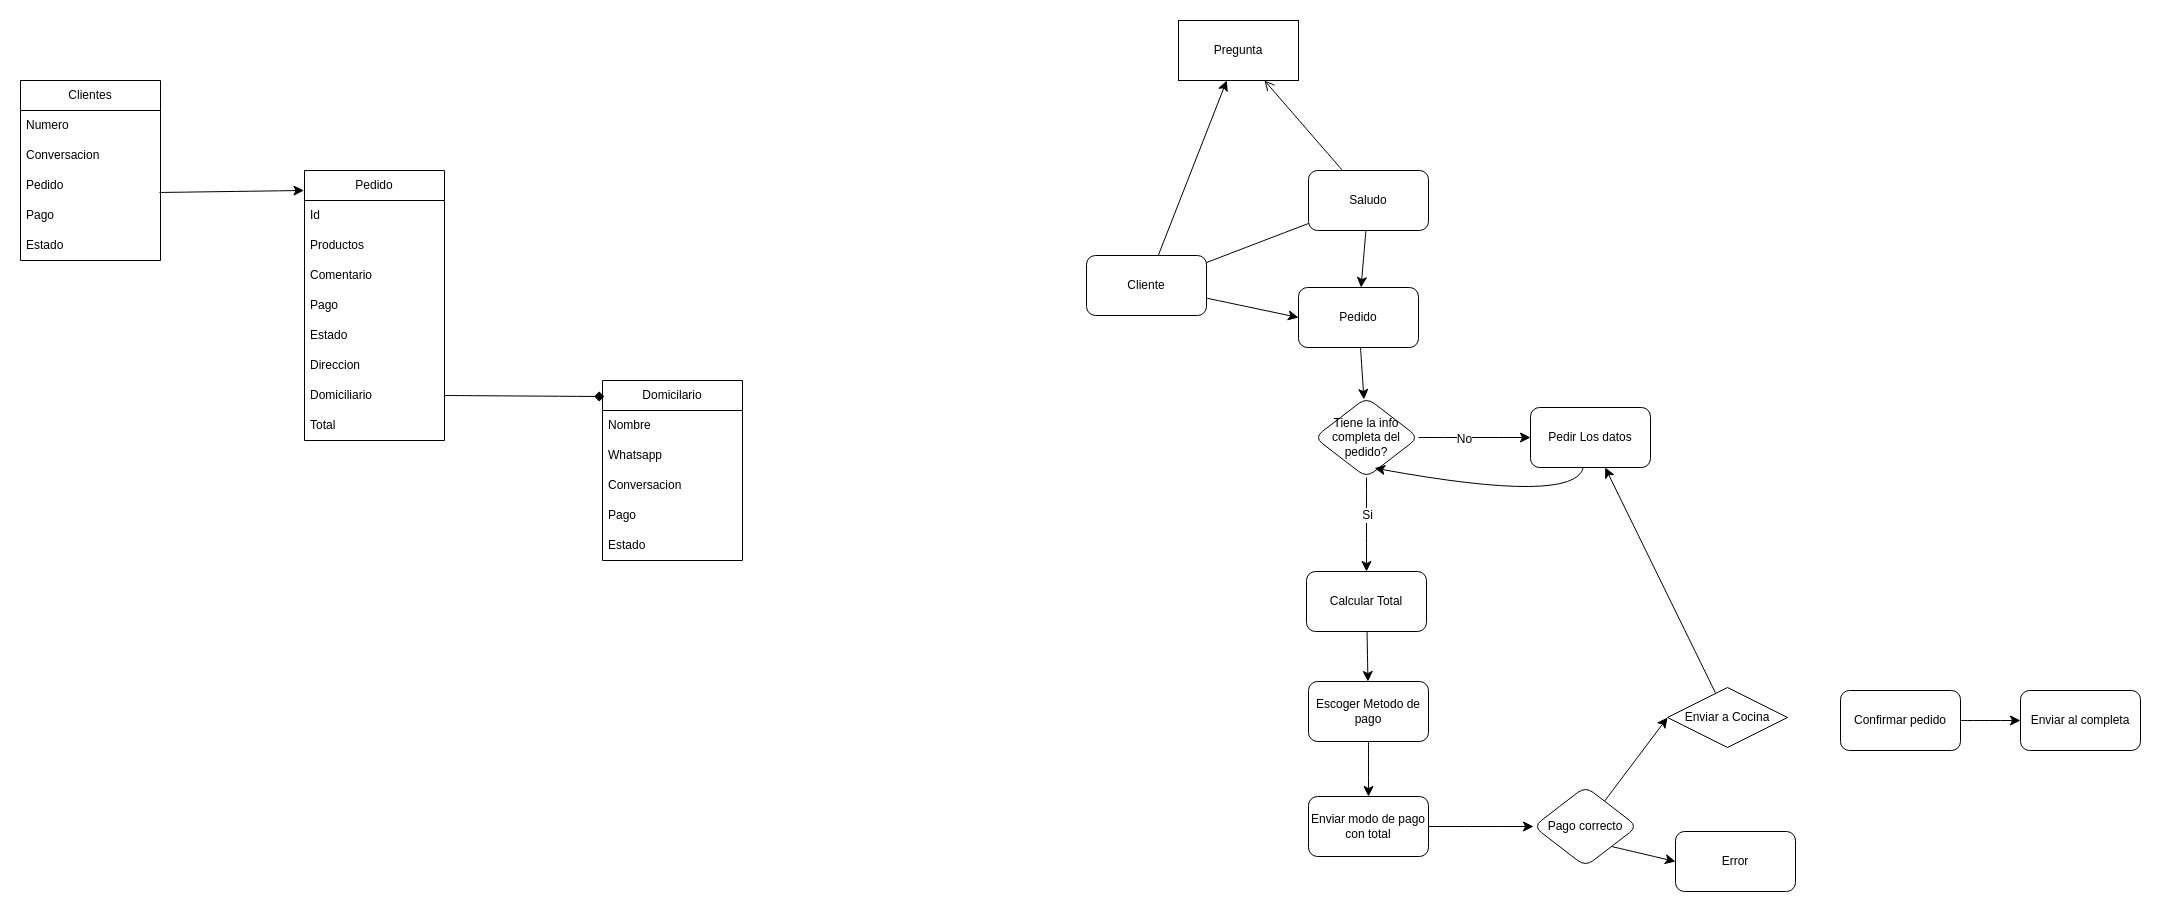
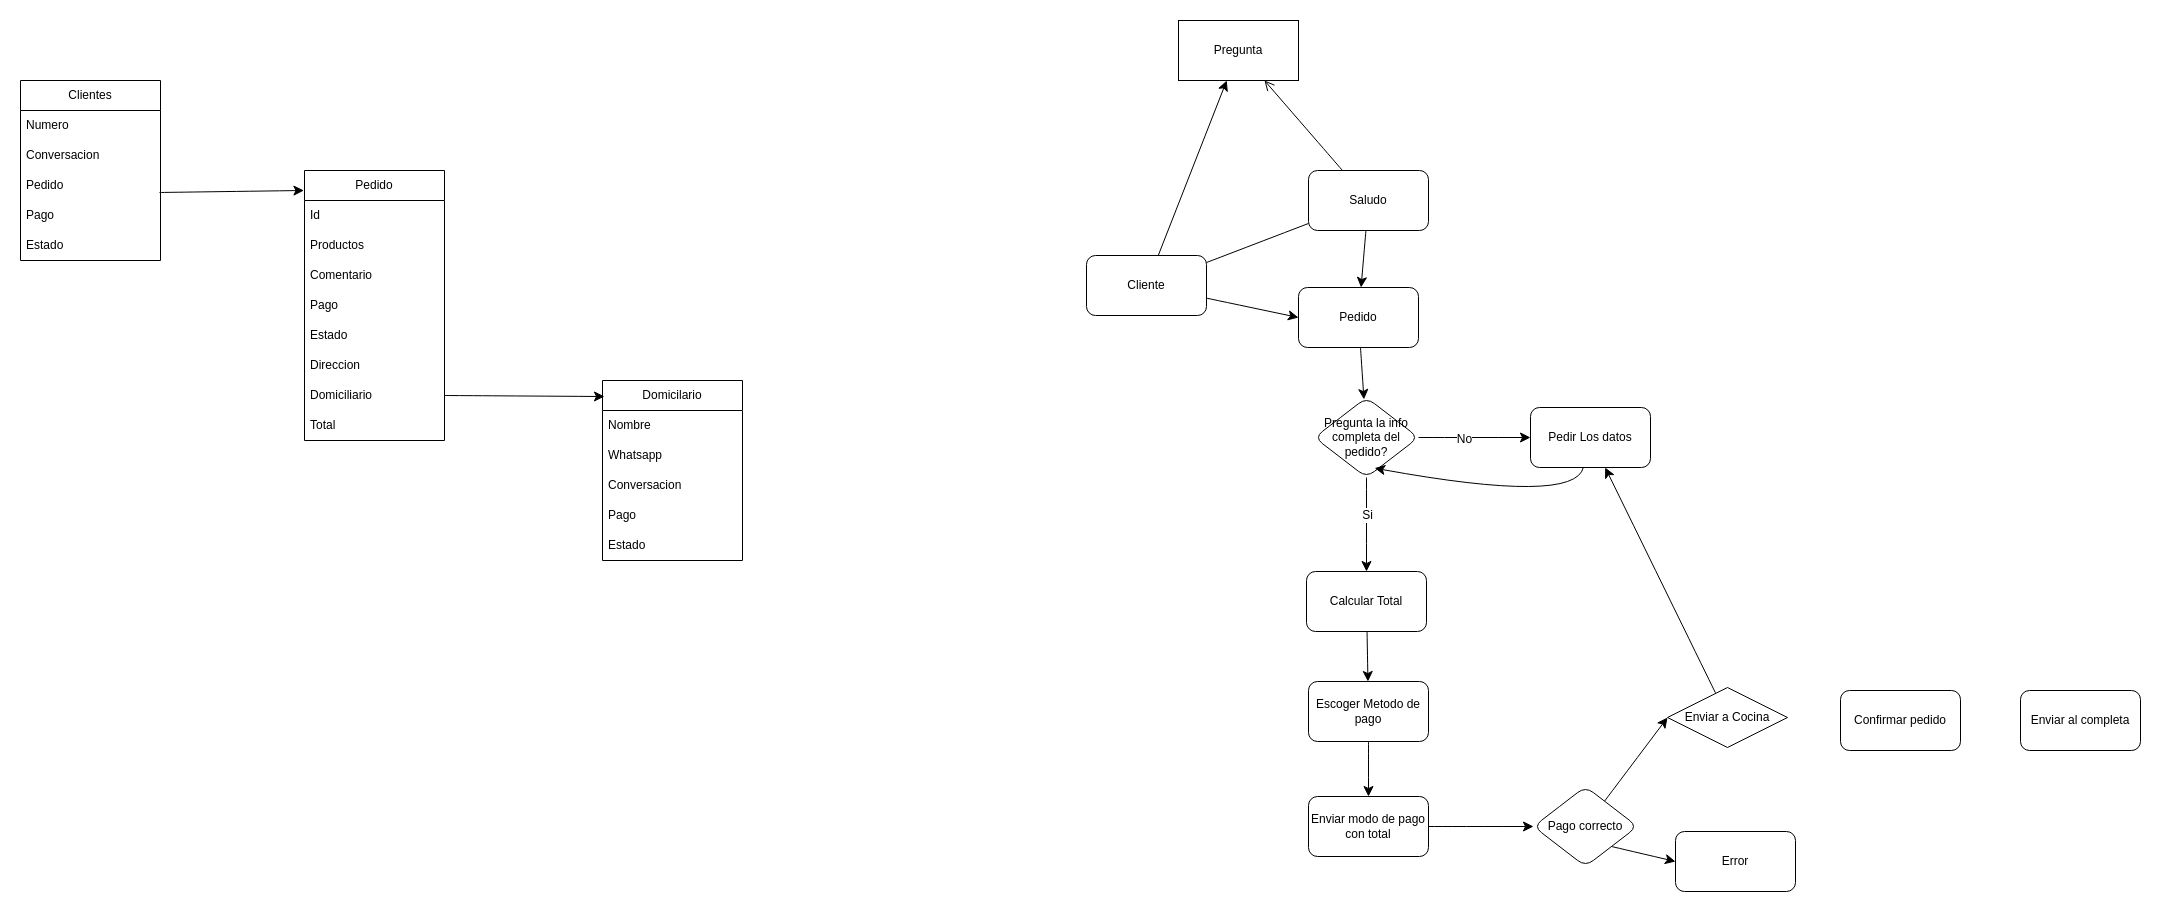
edge "Domiciliario" -> "Domicilario": arrowhead diamond -> classic
node "Tiene la info completa del pedido?": label "Tiene la info completa del pedido?" -> "Pregunta la info completa del pedido?"
edge "Confirmar pedido" -> "Enviar al completa": removed
